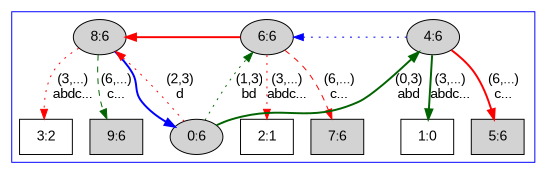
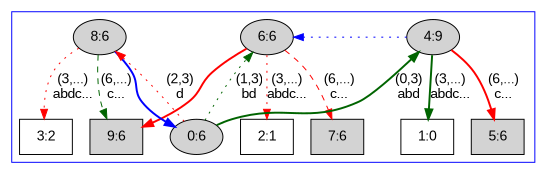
edge "6:6" -> "8:6": now "6:6" -> "9:6"
node "4:6": label "4:6" -> "4:9"
